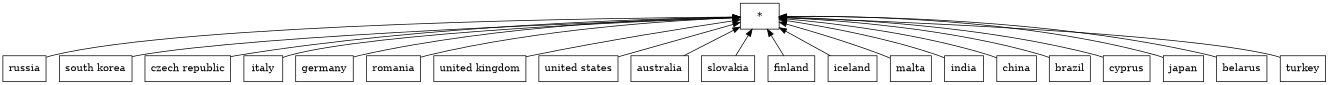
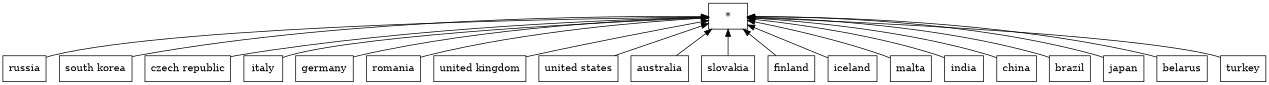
node "cyprus": removed
